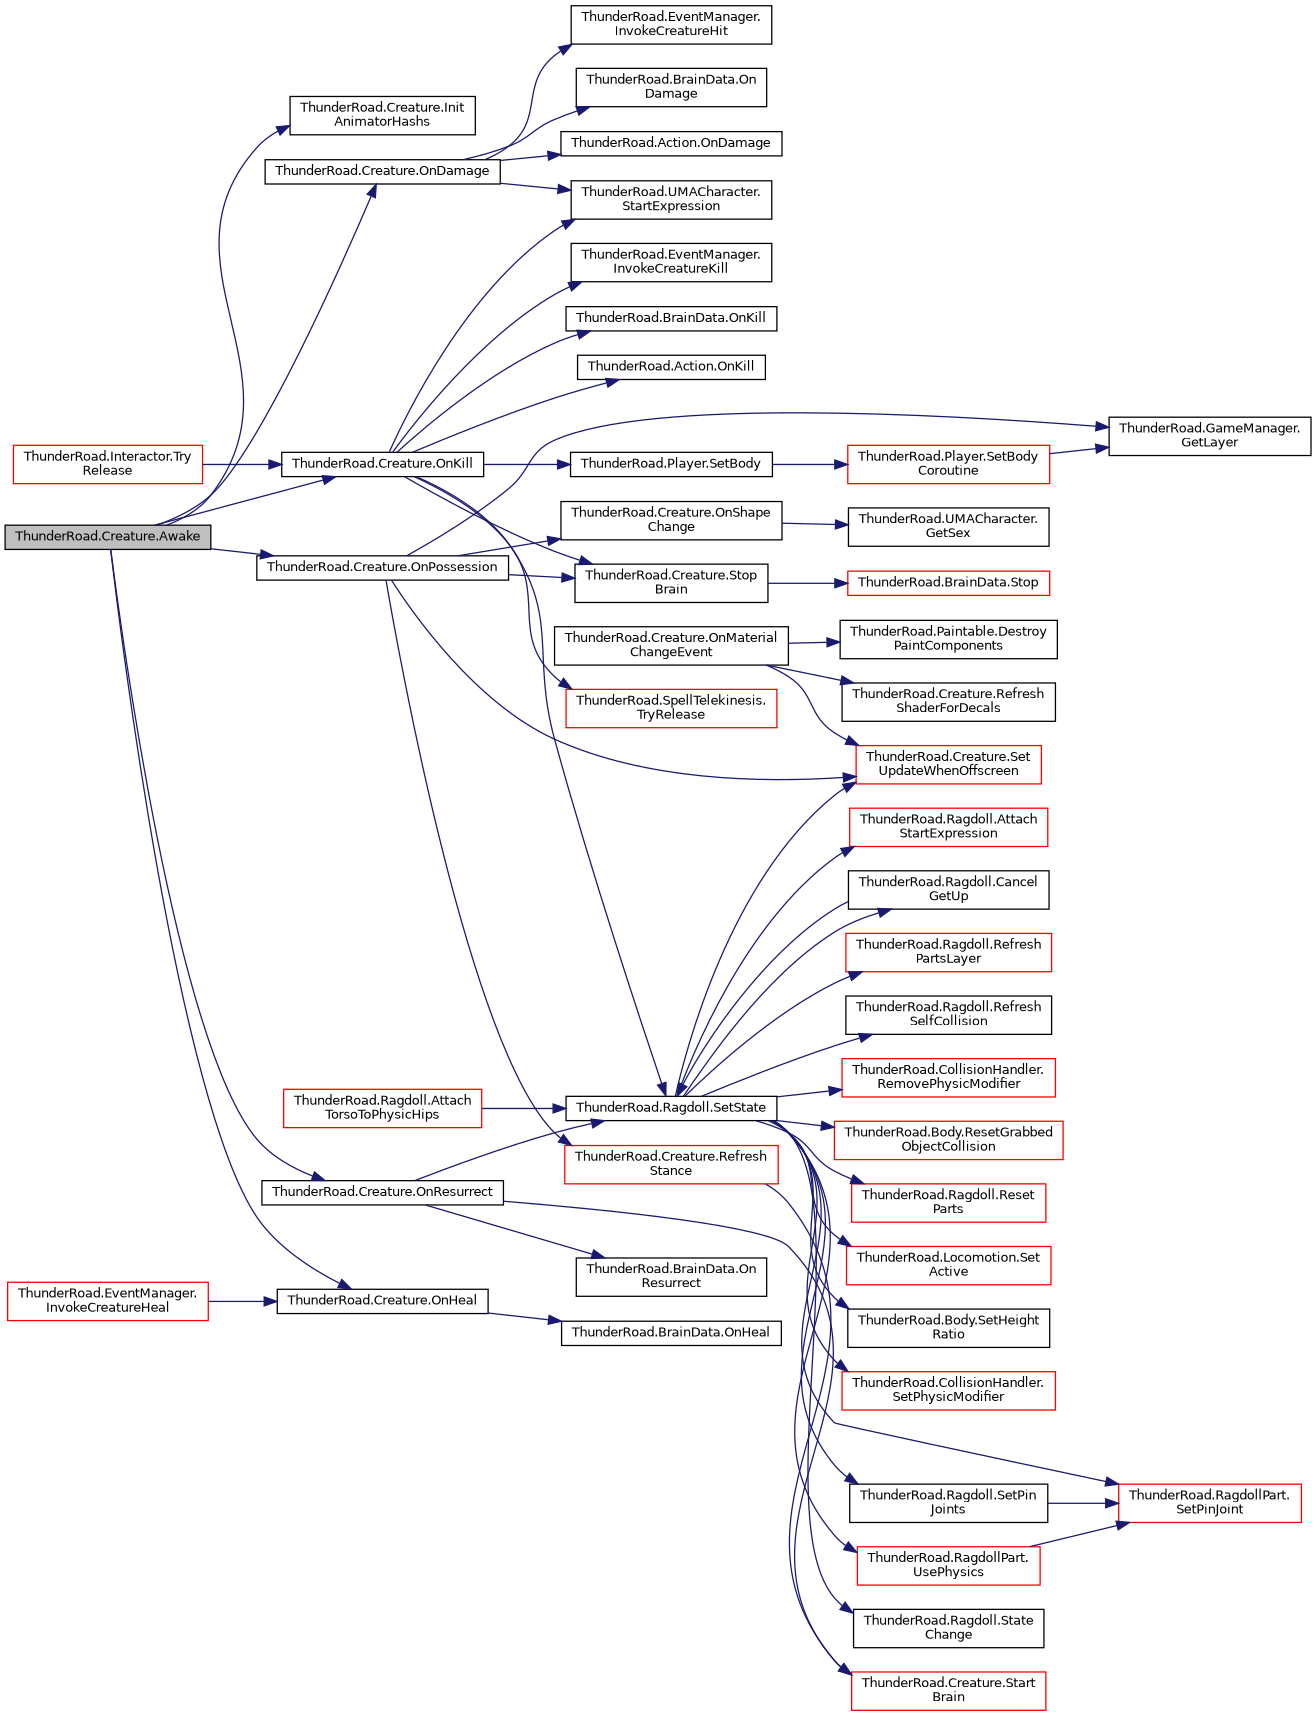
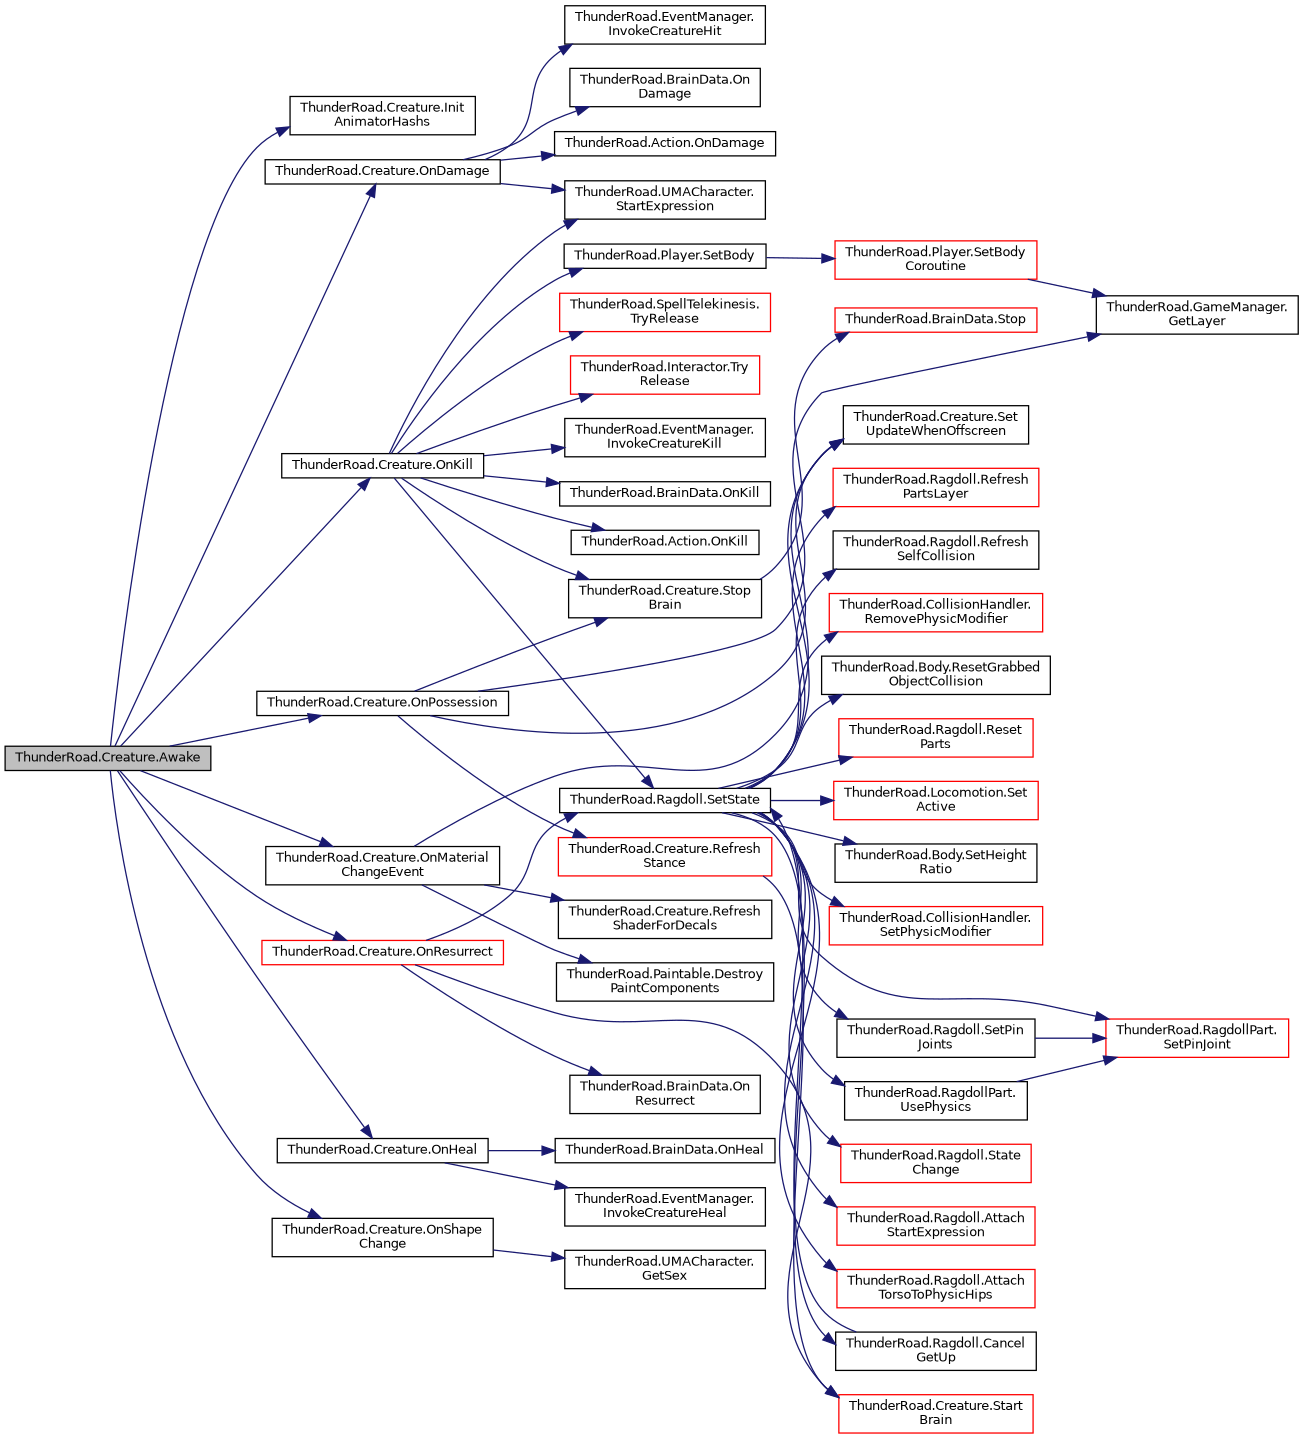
edge "ThunderRoad.Interactor.Try Release" -> "ThunderRoad.Creature.OnKill": reversed
edge "ThunderRoad.Creature.OnPossession" -> "ThunderRoad.Creature.OnShape Change": now "ThunderRoad.Creature.Awake" -> "ThunderRoad.Creature.OnShape Change"
node "ThunderRoad.Creature.Set UpdateWhenOffscreen": color red -> black
edge "ThunderRoad.Creature.Awake" -> "ThunderRoad.Creature.OnMaterial ChangeEvent": added
edge "ThunderRoad.Ragdoll.Attach TorsoToPhysicHips" -> "ThunderRoad.Ragdoll.SetState": reversed
node "ThunderRoad.Body.ResetGrabbed ObjectCollision": color red -> black
node "ThunderRoad.Creature.OnResurrect": color black -> red
node "ThunderRoad.EventManager. InvokeCreatureHeal": color red -> black
edge "ThunderRoad.EventManager. InvokeCreatureHeal" -> "ThunderRoad.Creature.OnHeal": reversed
node "ThunderRoad.RagdollPart. UsePhysics": color red -> black
node "ThunderRoad.Ragdoll.State Change": color black -> red
